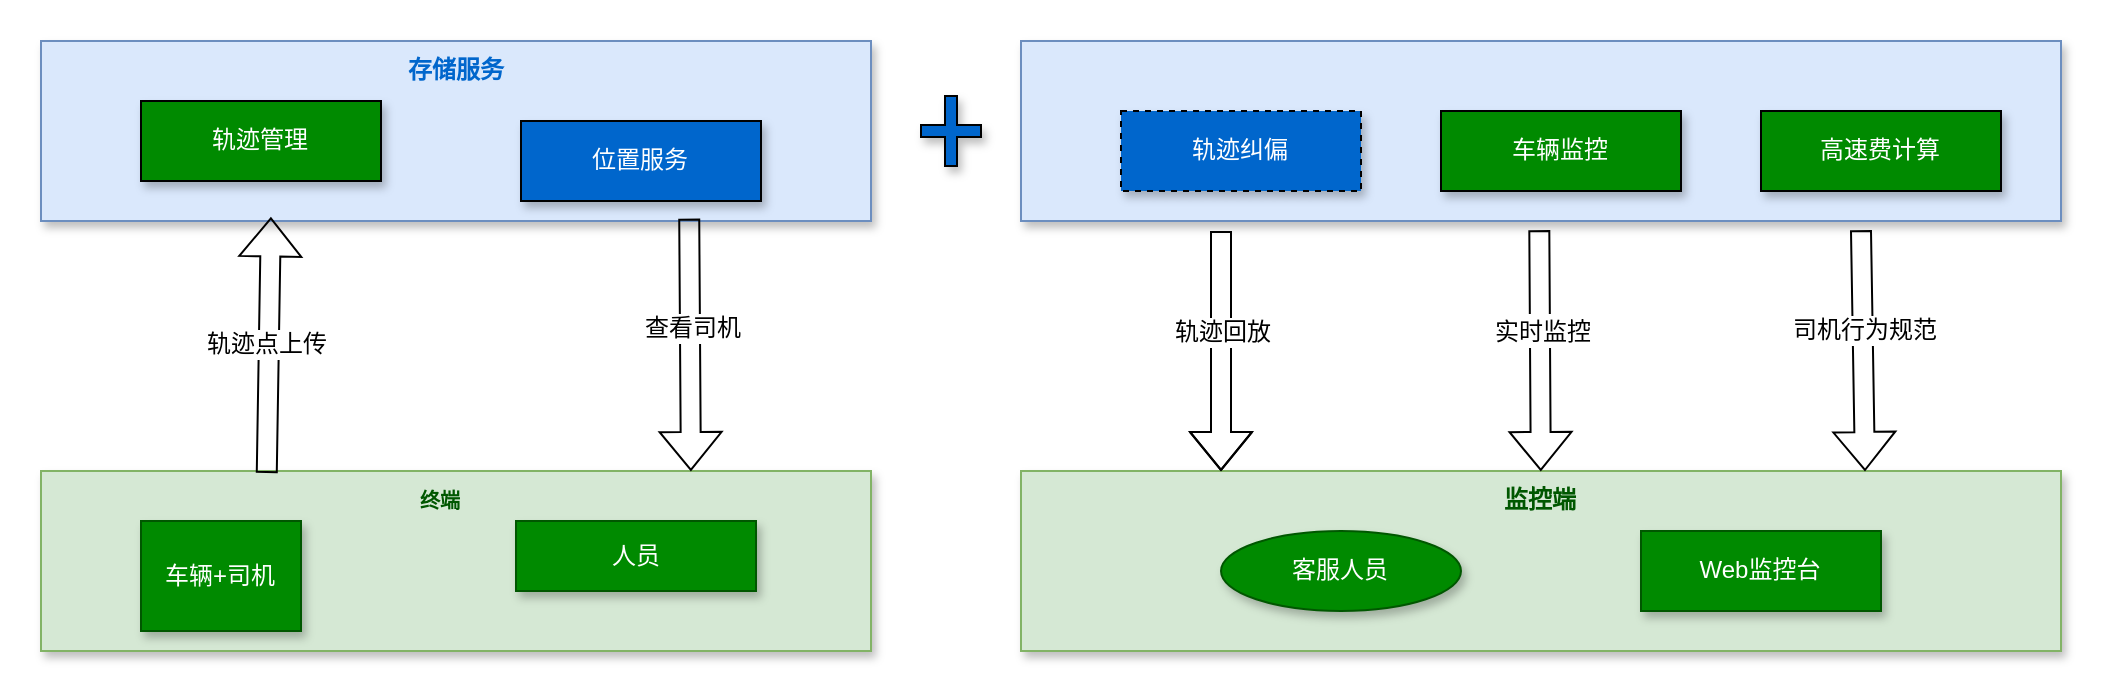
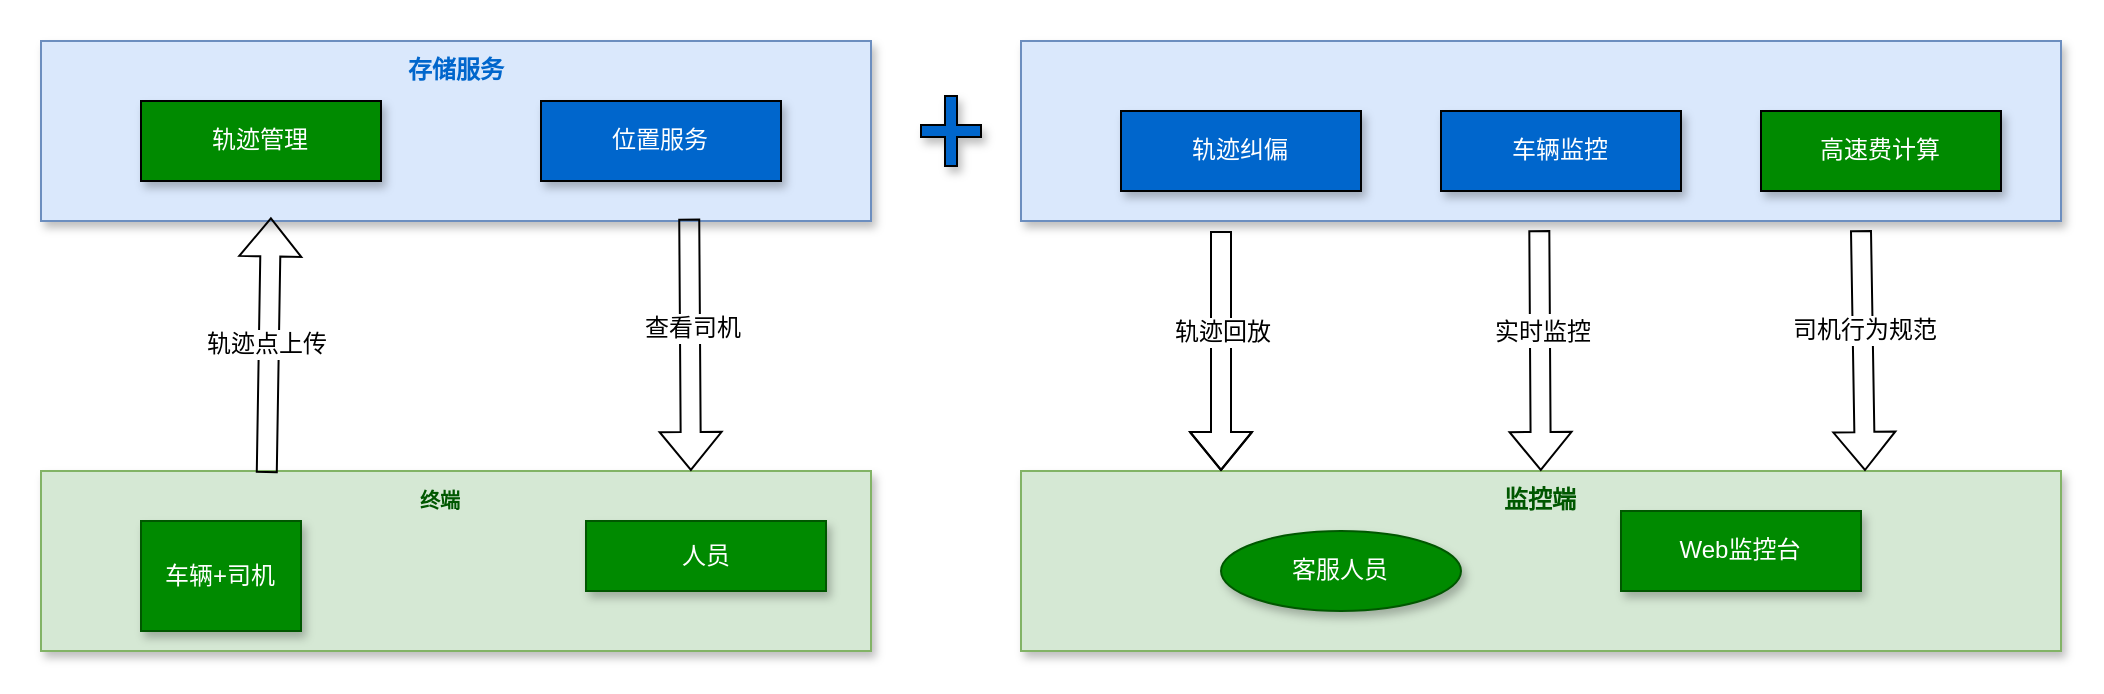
node "轨迹纠偏": style dashed -> solid
node "车辆监控": fillcolor #008a00 -> #0066cc
node "位置服务": moved (641, 161) -> (661, 141)
node "人员": moved (636, 556) -> (706, 556)
node "Web监控台": moved (1761, 571) -> (1741, 551)
